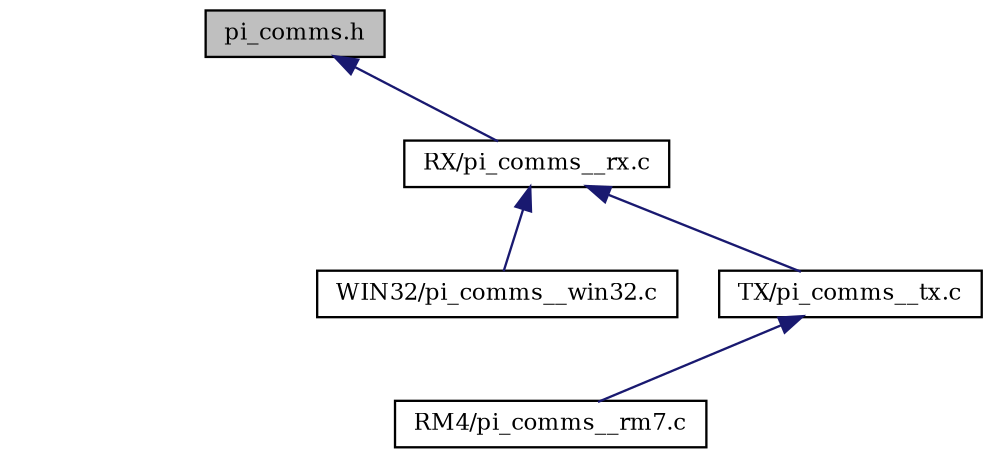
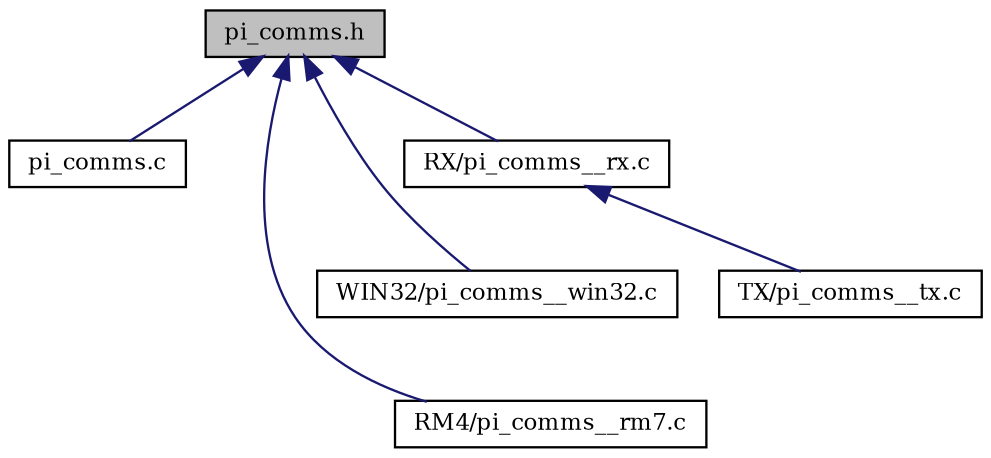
node "pi_comms.c": added
edge "WIN32/pi_comms__win32.c" -> "RX/pi_comms__rx.c": now "WIN32/pi_comms__win32.c" -> "pi_comms.h"
edge "RM4/pi_comms__rm7.c" -> "TX/pi_comms__tx.c": now "RM4/pi_comms__rm7.c" -> "pi_comms.h"
